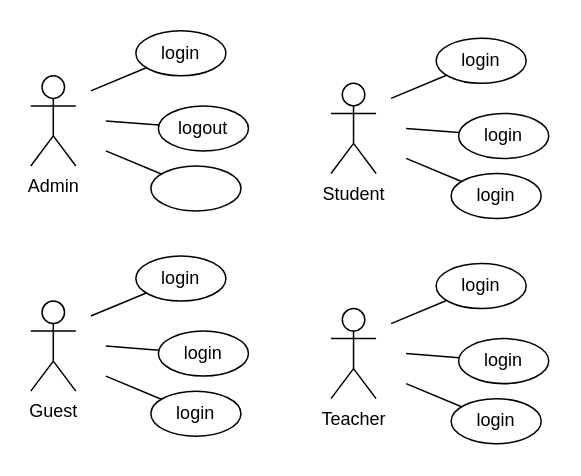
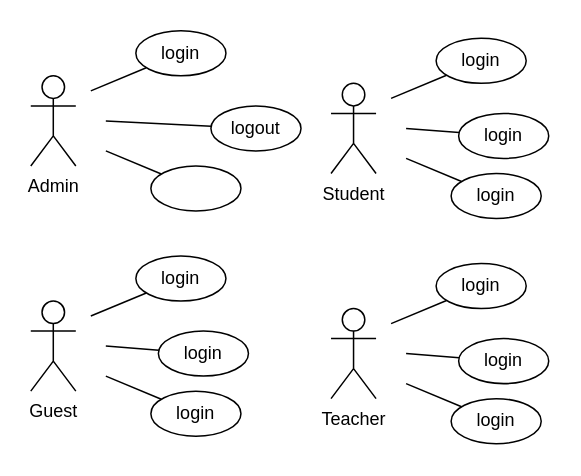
node "logout": moved (203, 128) -> (256, 128)
